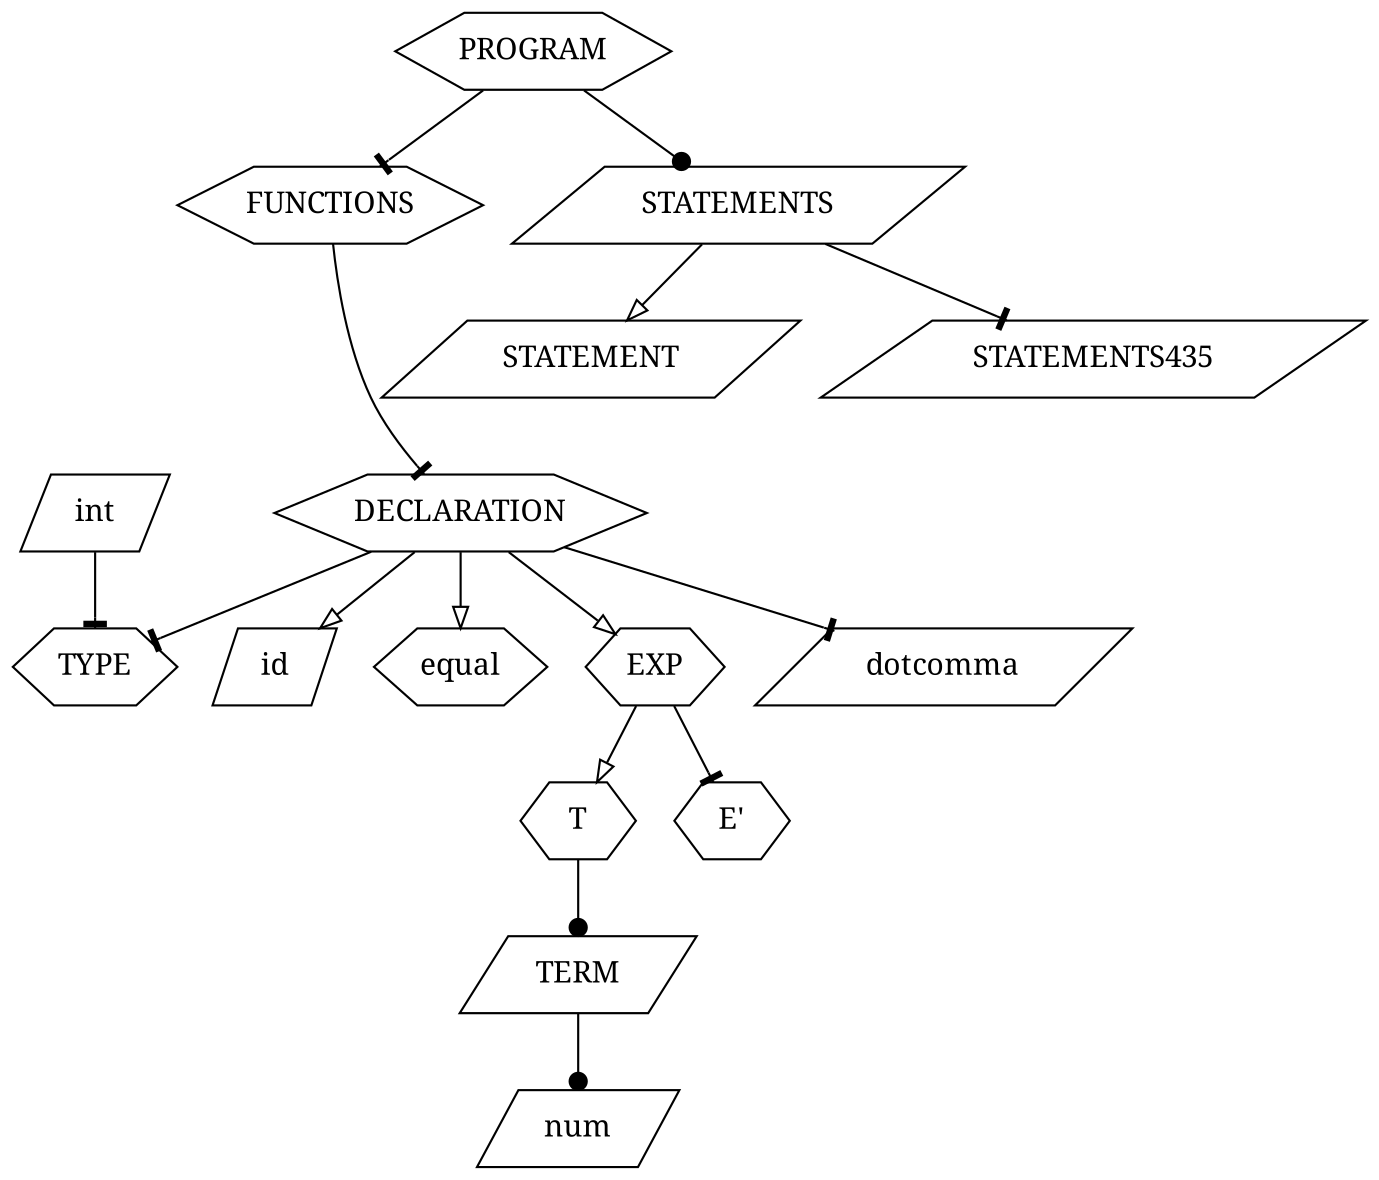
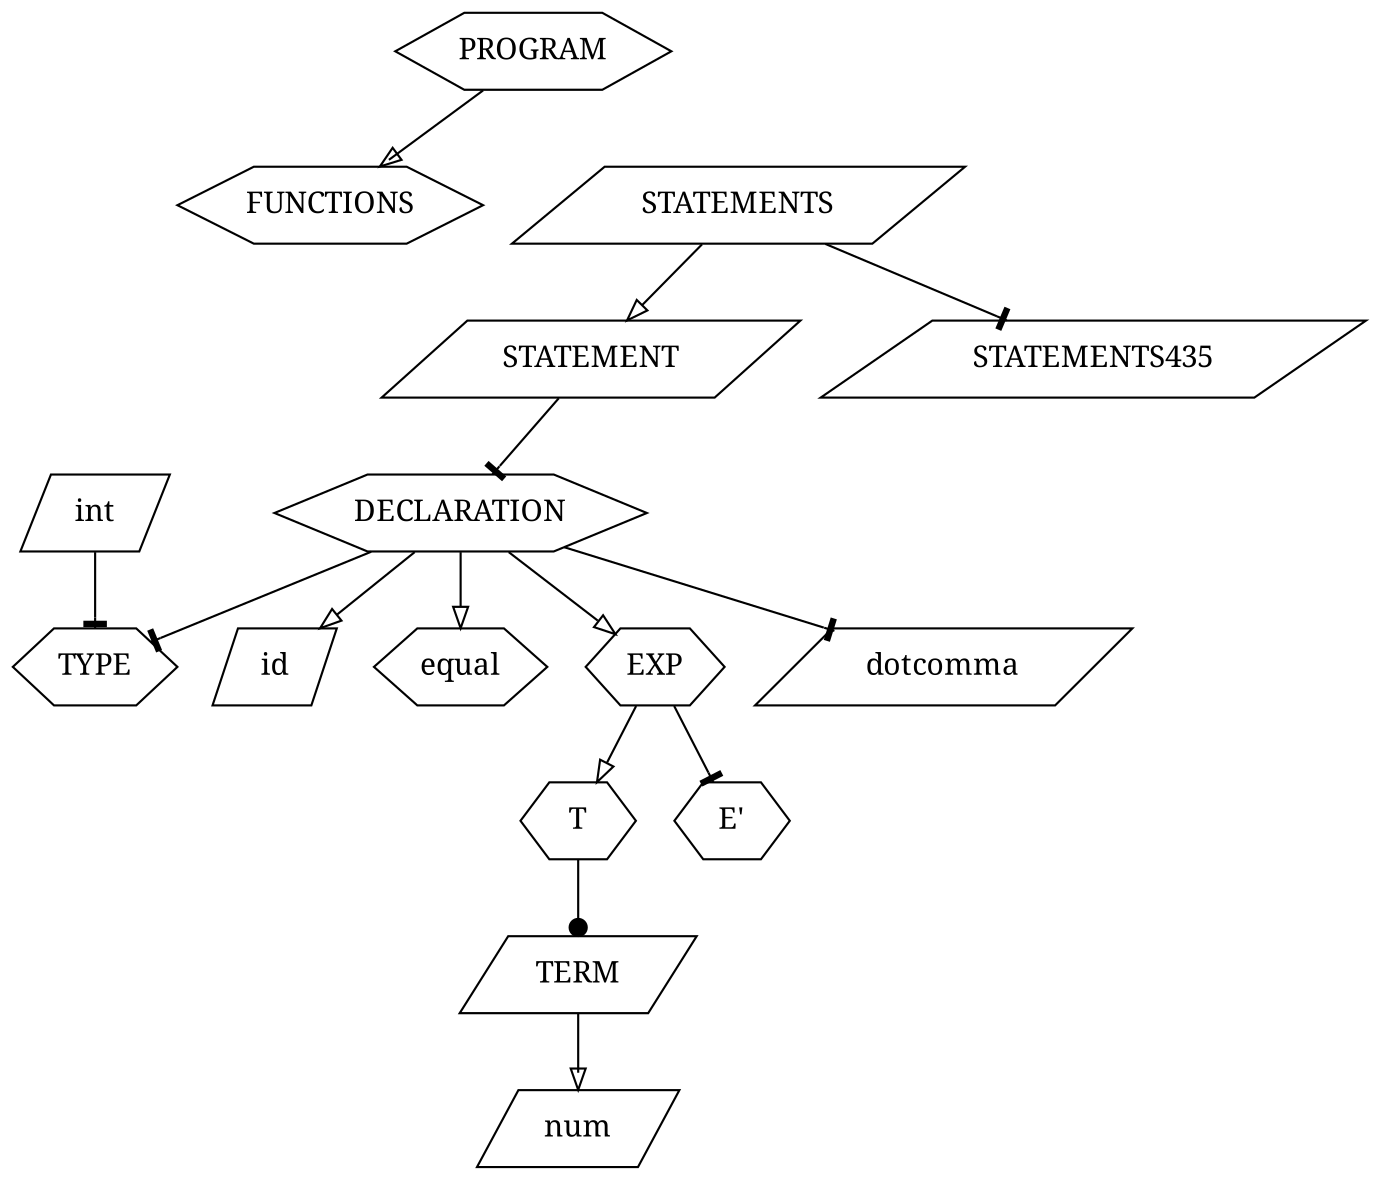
edge "PROGRAM" -> "STATEMENTS": removed
edge "PROGRAM" -> "FUNCTIONS": arrowhead tee -> onormal
edge "FUNCTIONS" -> "DECLARATION": now "STATEMENT" -> "DECLARATION"
edge "TERM" -> "num": arrowhead dot -> onormal
